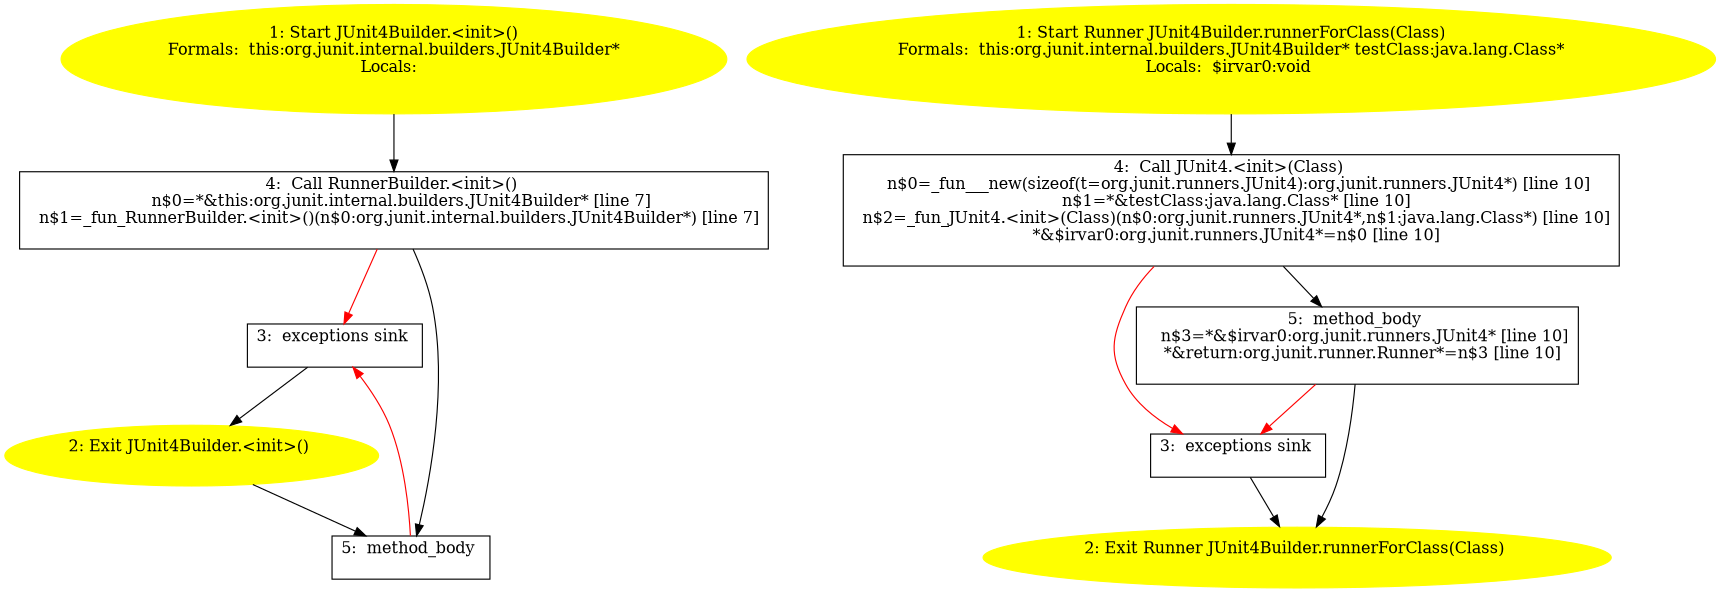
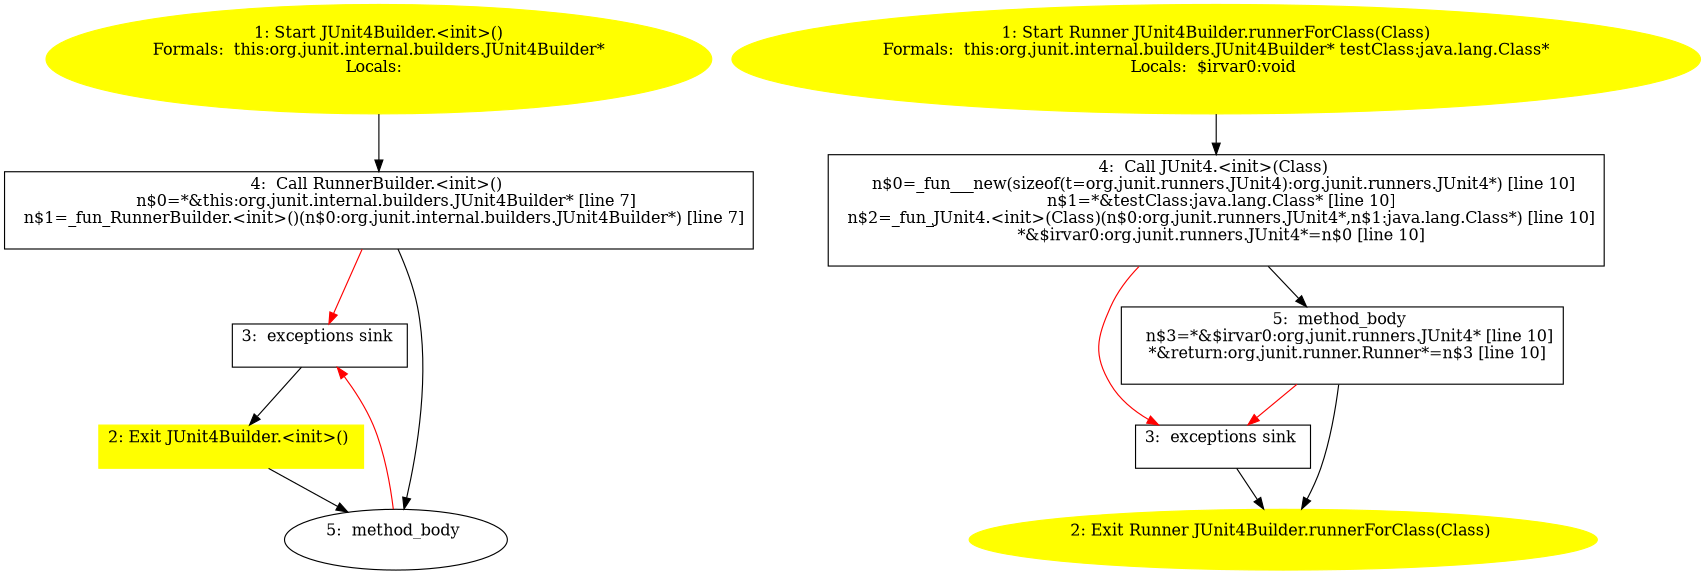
node "2: Exit JUnit4Builder.<init>()": shape ellipse -> box
node "5:  method_body": shape box -> ellipse
